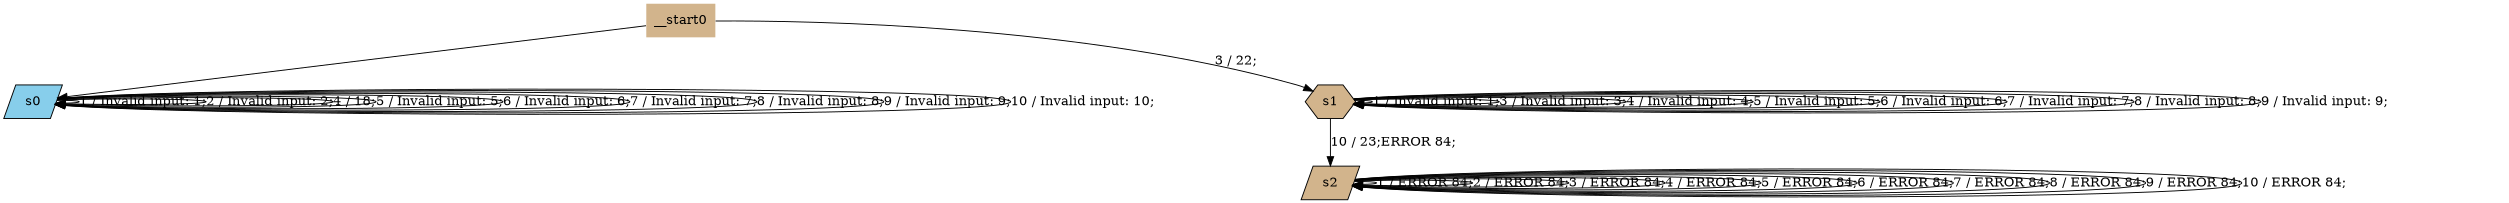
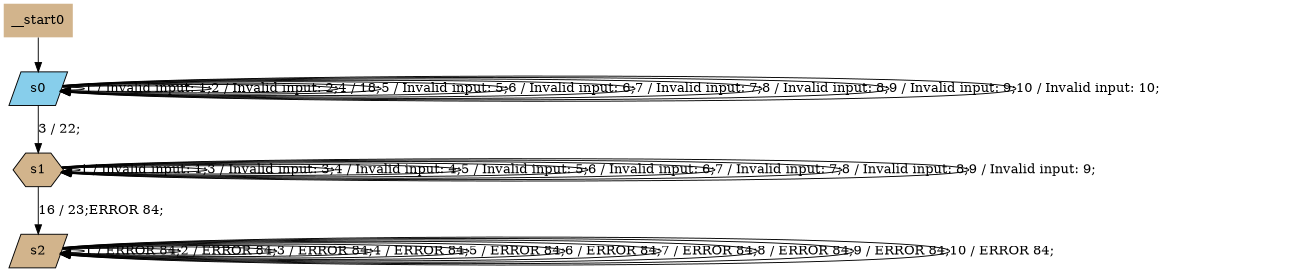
edge "__start0" -> "s1": now "s0" -> "s1"
edge "s1" -> "s2": label "10 / 23;ERROR 84;" -> "16 / 23;ERROR 84;"
